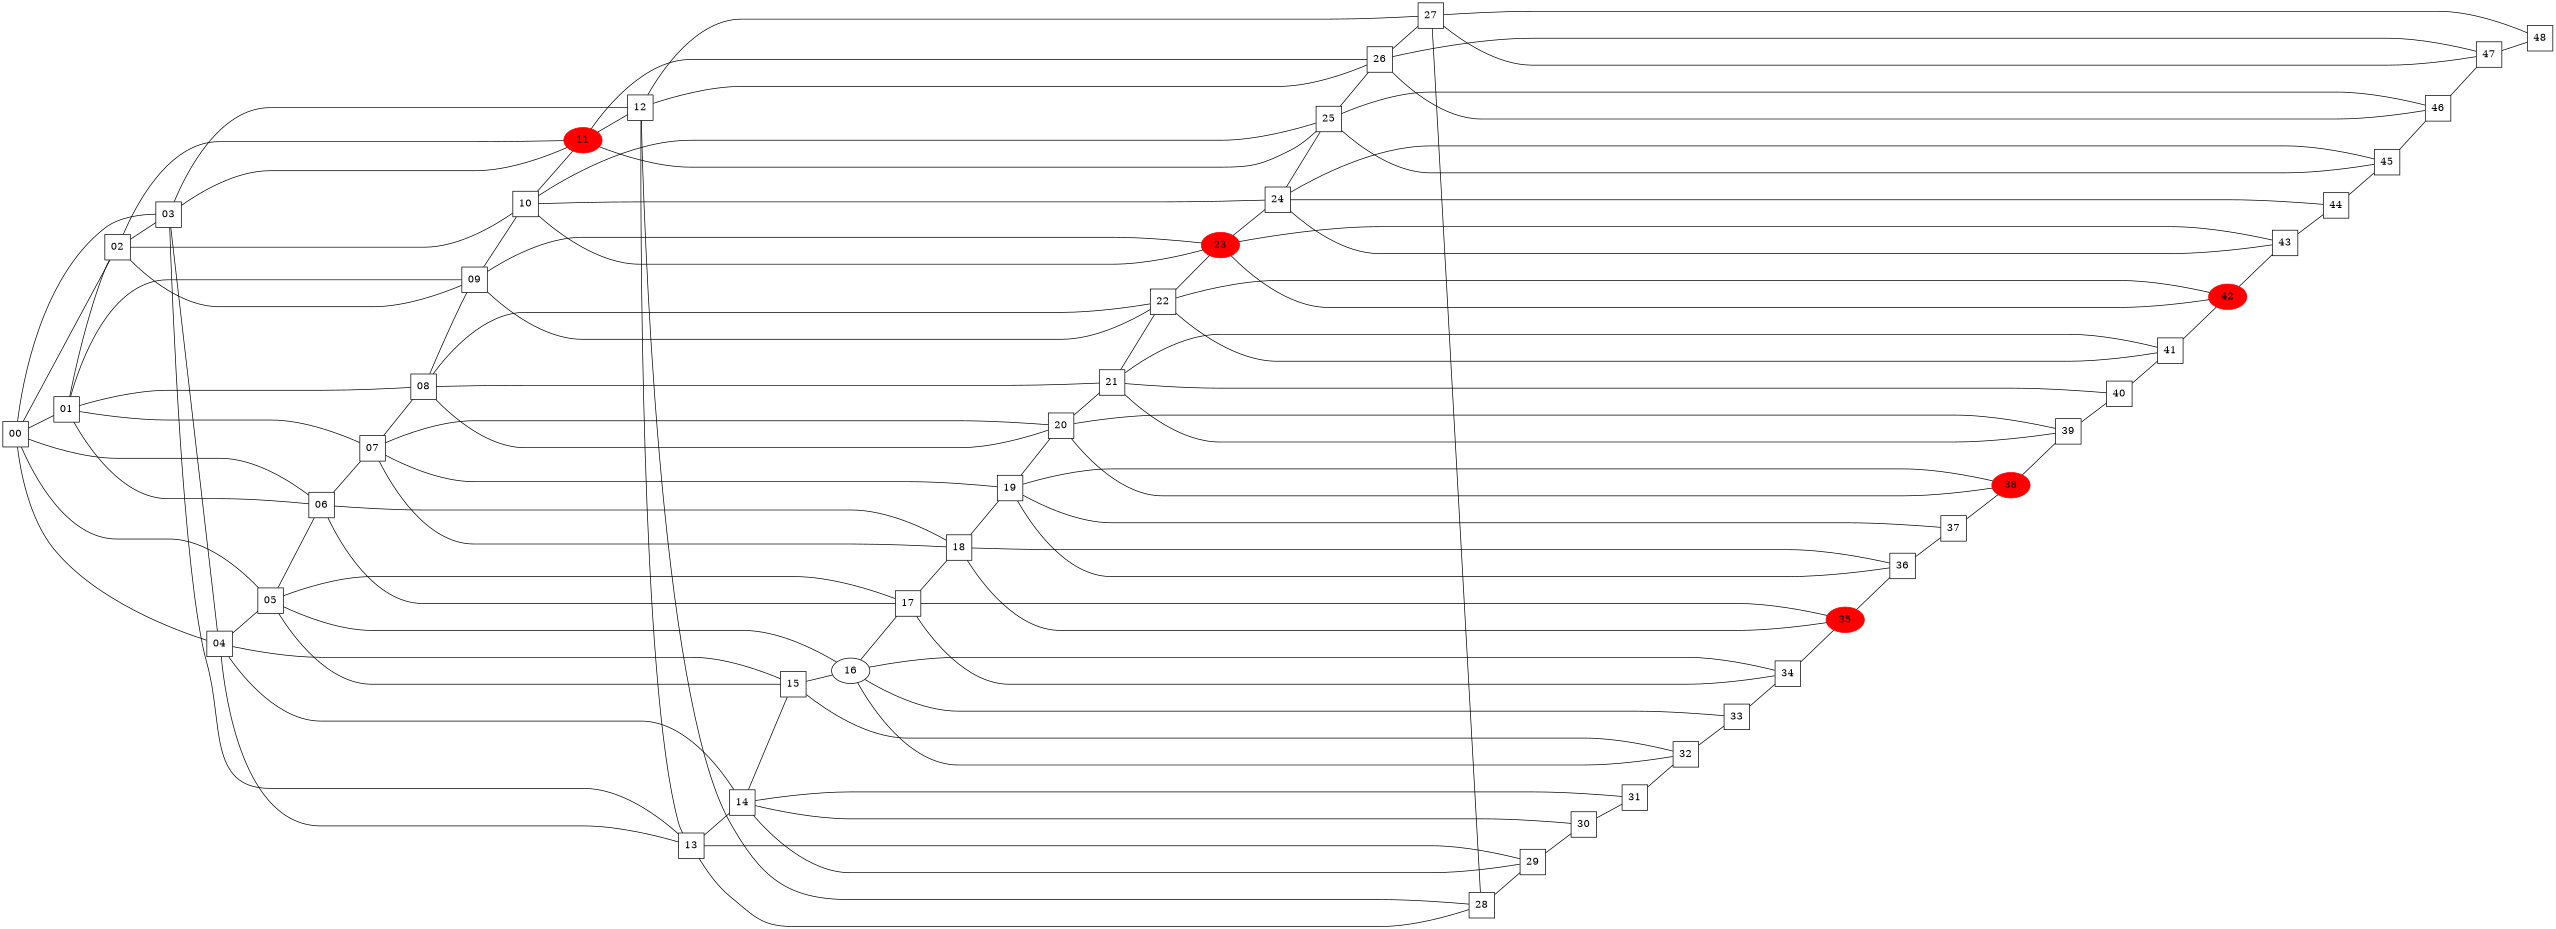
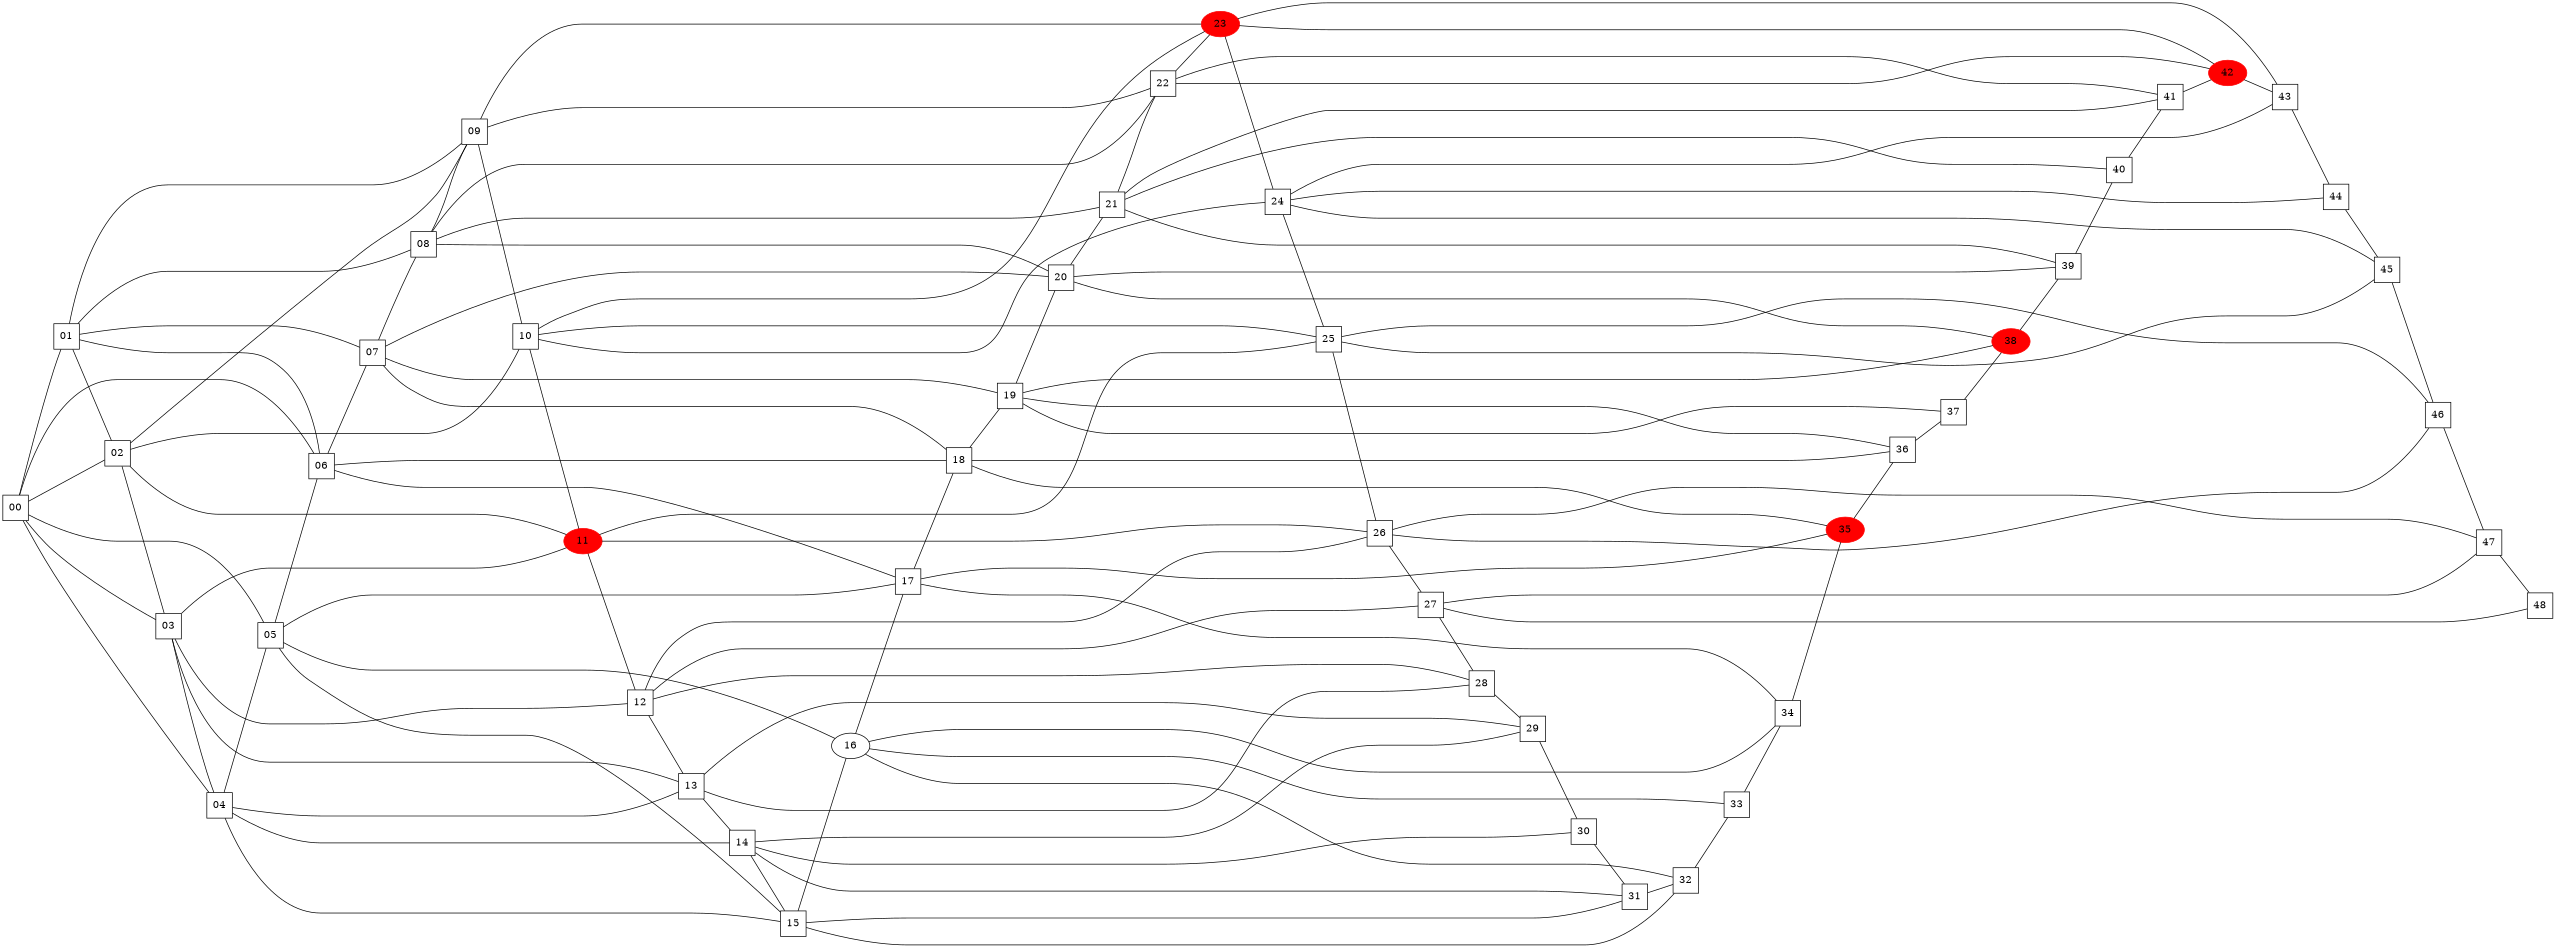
edge "31" -- "15": added
